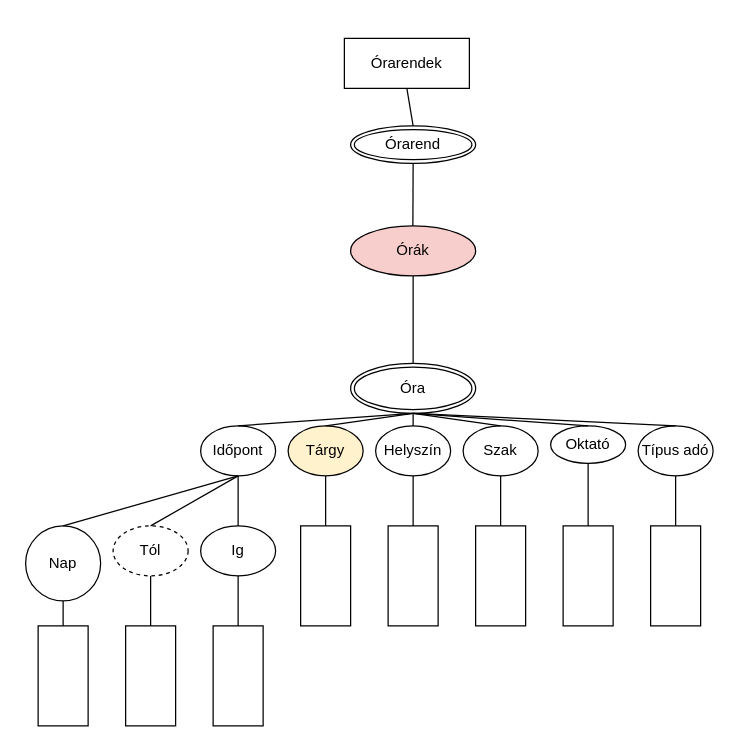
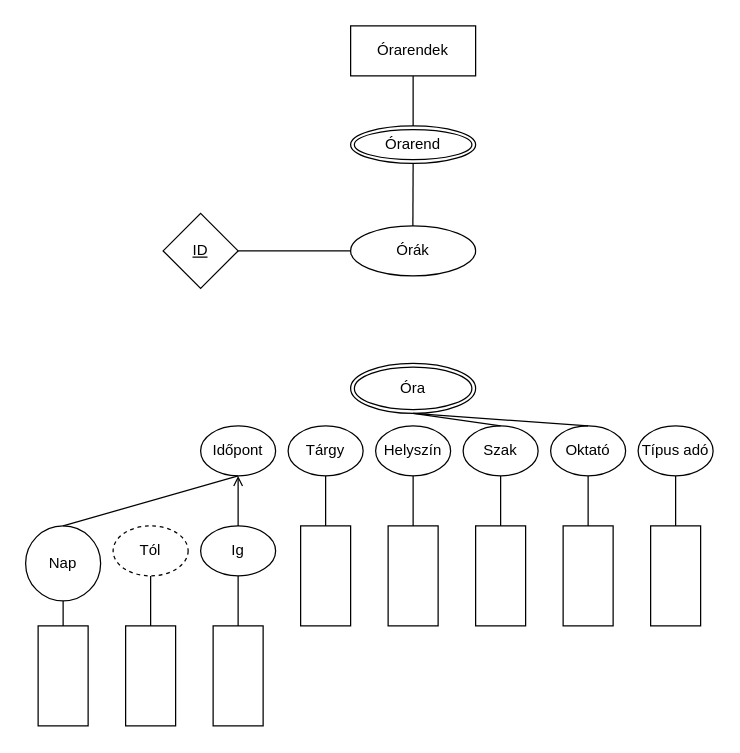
node "Órarendek": moved (407, 63) -> (413, 51)
node "ID": added
edge "ID" -- "Órák": added
node "Órák": fillcolor #f8cecc -> #ffffff
edge "Órák" -- "Óra": removed
edge "Óra" -- "Időpont": removed
edge "Óra" -- "Tárgy": removed
edge "Óra" -- "Helyszín": removed
edge "Óra" -- "Típus adó": removed
node "Oktató": size 75x38 -> 75x50
node "Tárgy": fillcolor #fff2cc -> #ffffff
edge "Időpont" -- "Ig": arrowhead none -> open
edge "Időpont" -- "Tól": removed
